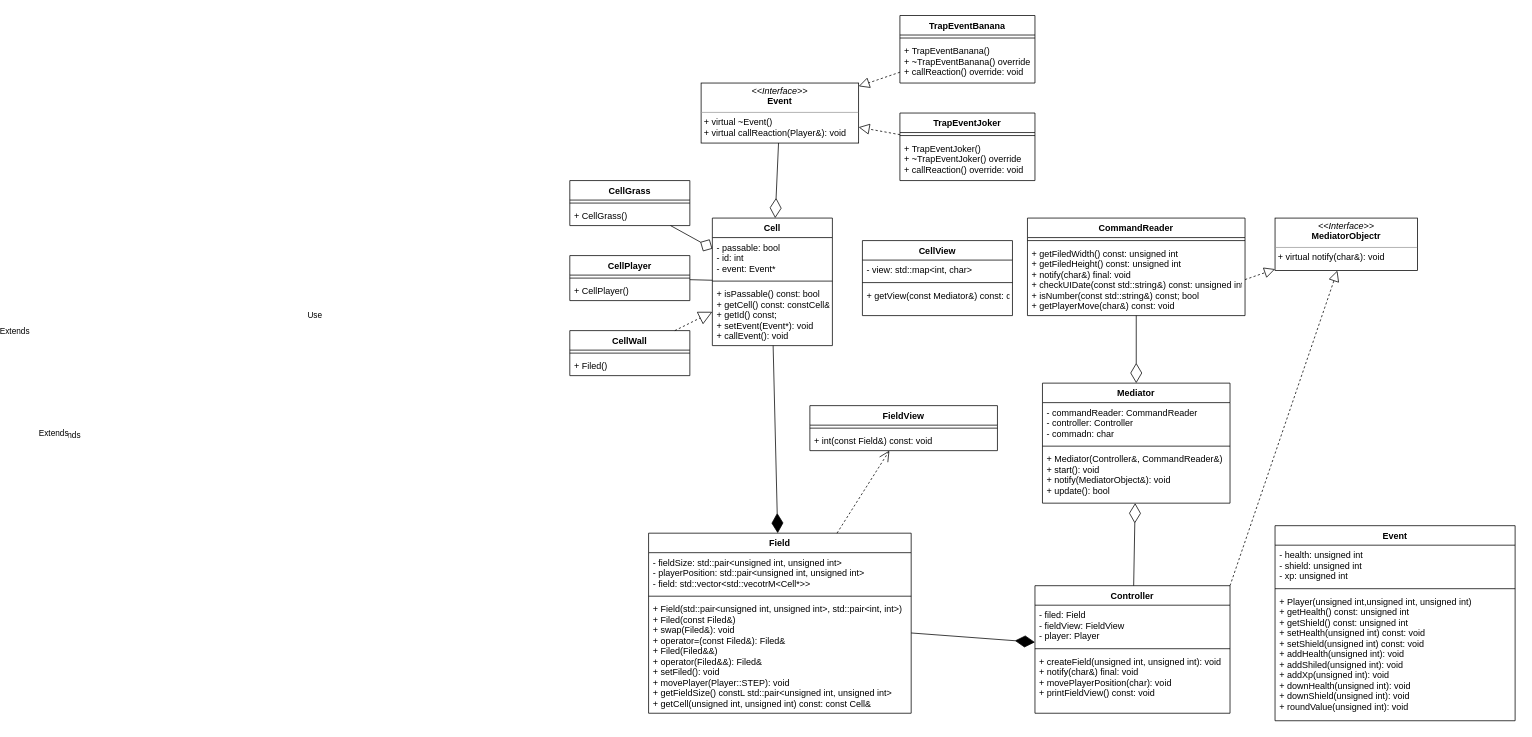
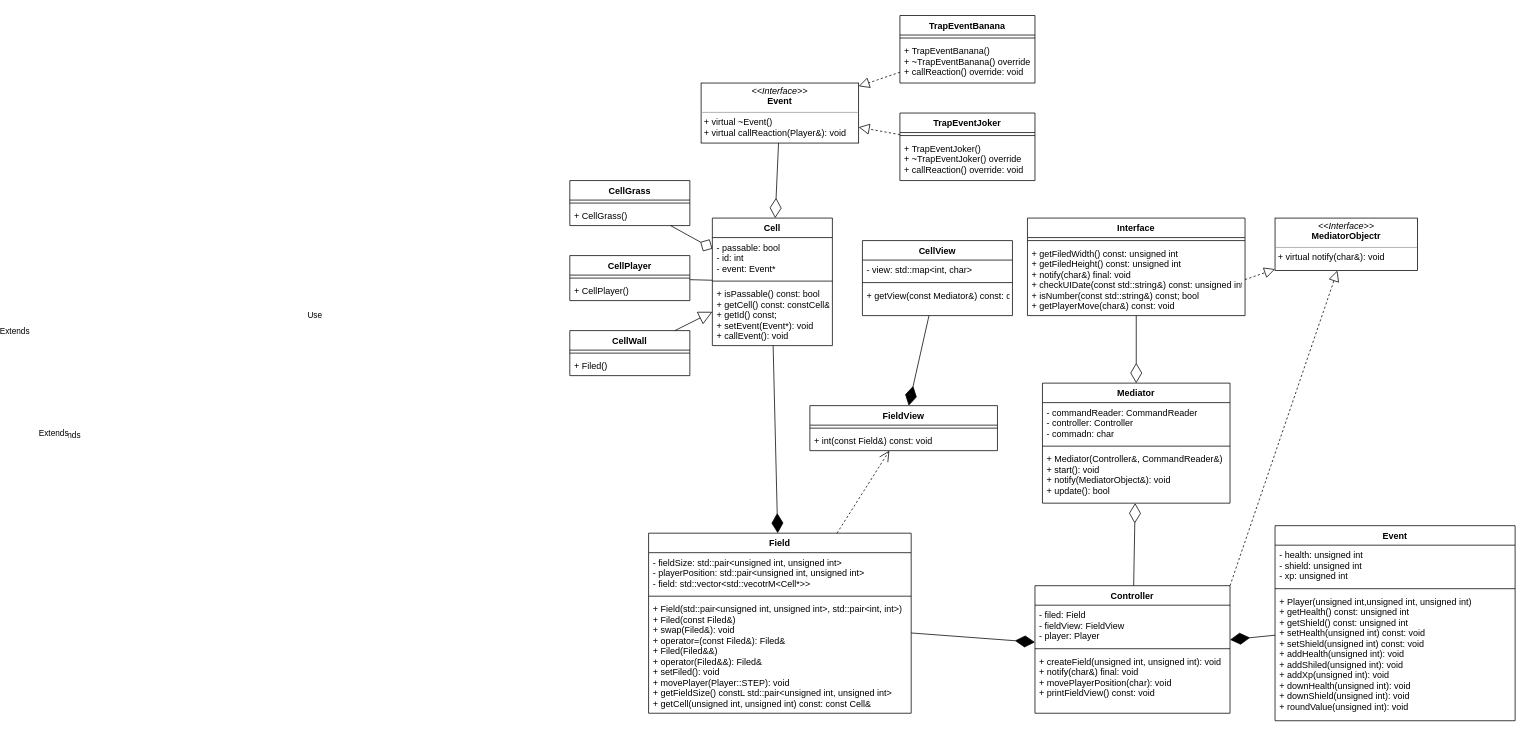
node "CommandReader": label "CommandReader" -> "Interface"
edge "CellWall" -> "Cell": style dashed -> solid
edge "CellView" -> "FieldView": added
edge "Event" -> "Controller": added
